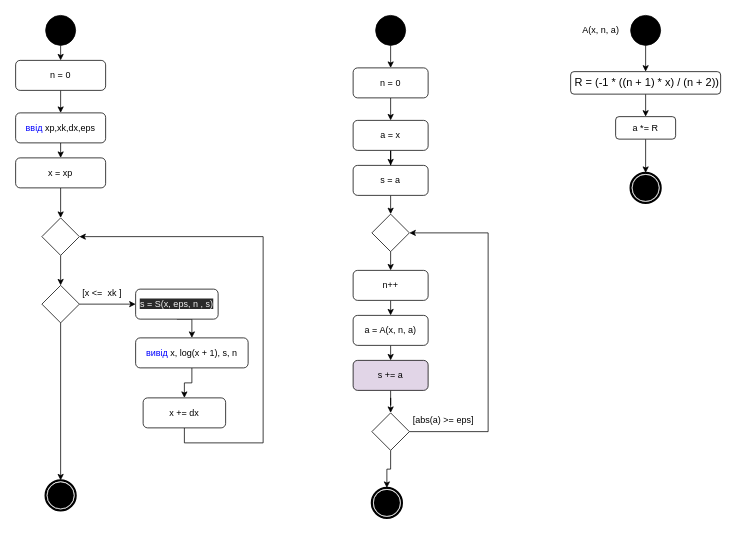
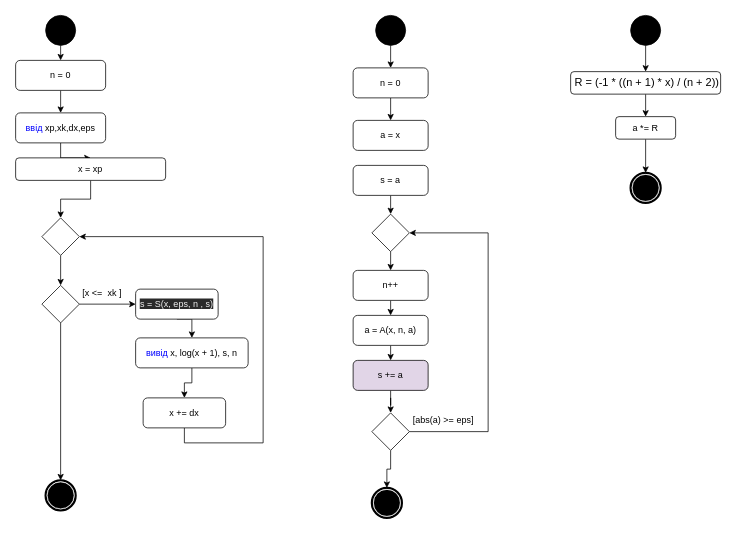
node "A(x, n, a)": removed
edge "a = x" -> "s = a": removed
node "x = xp": size 90x30 -> 150x23
